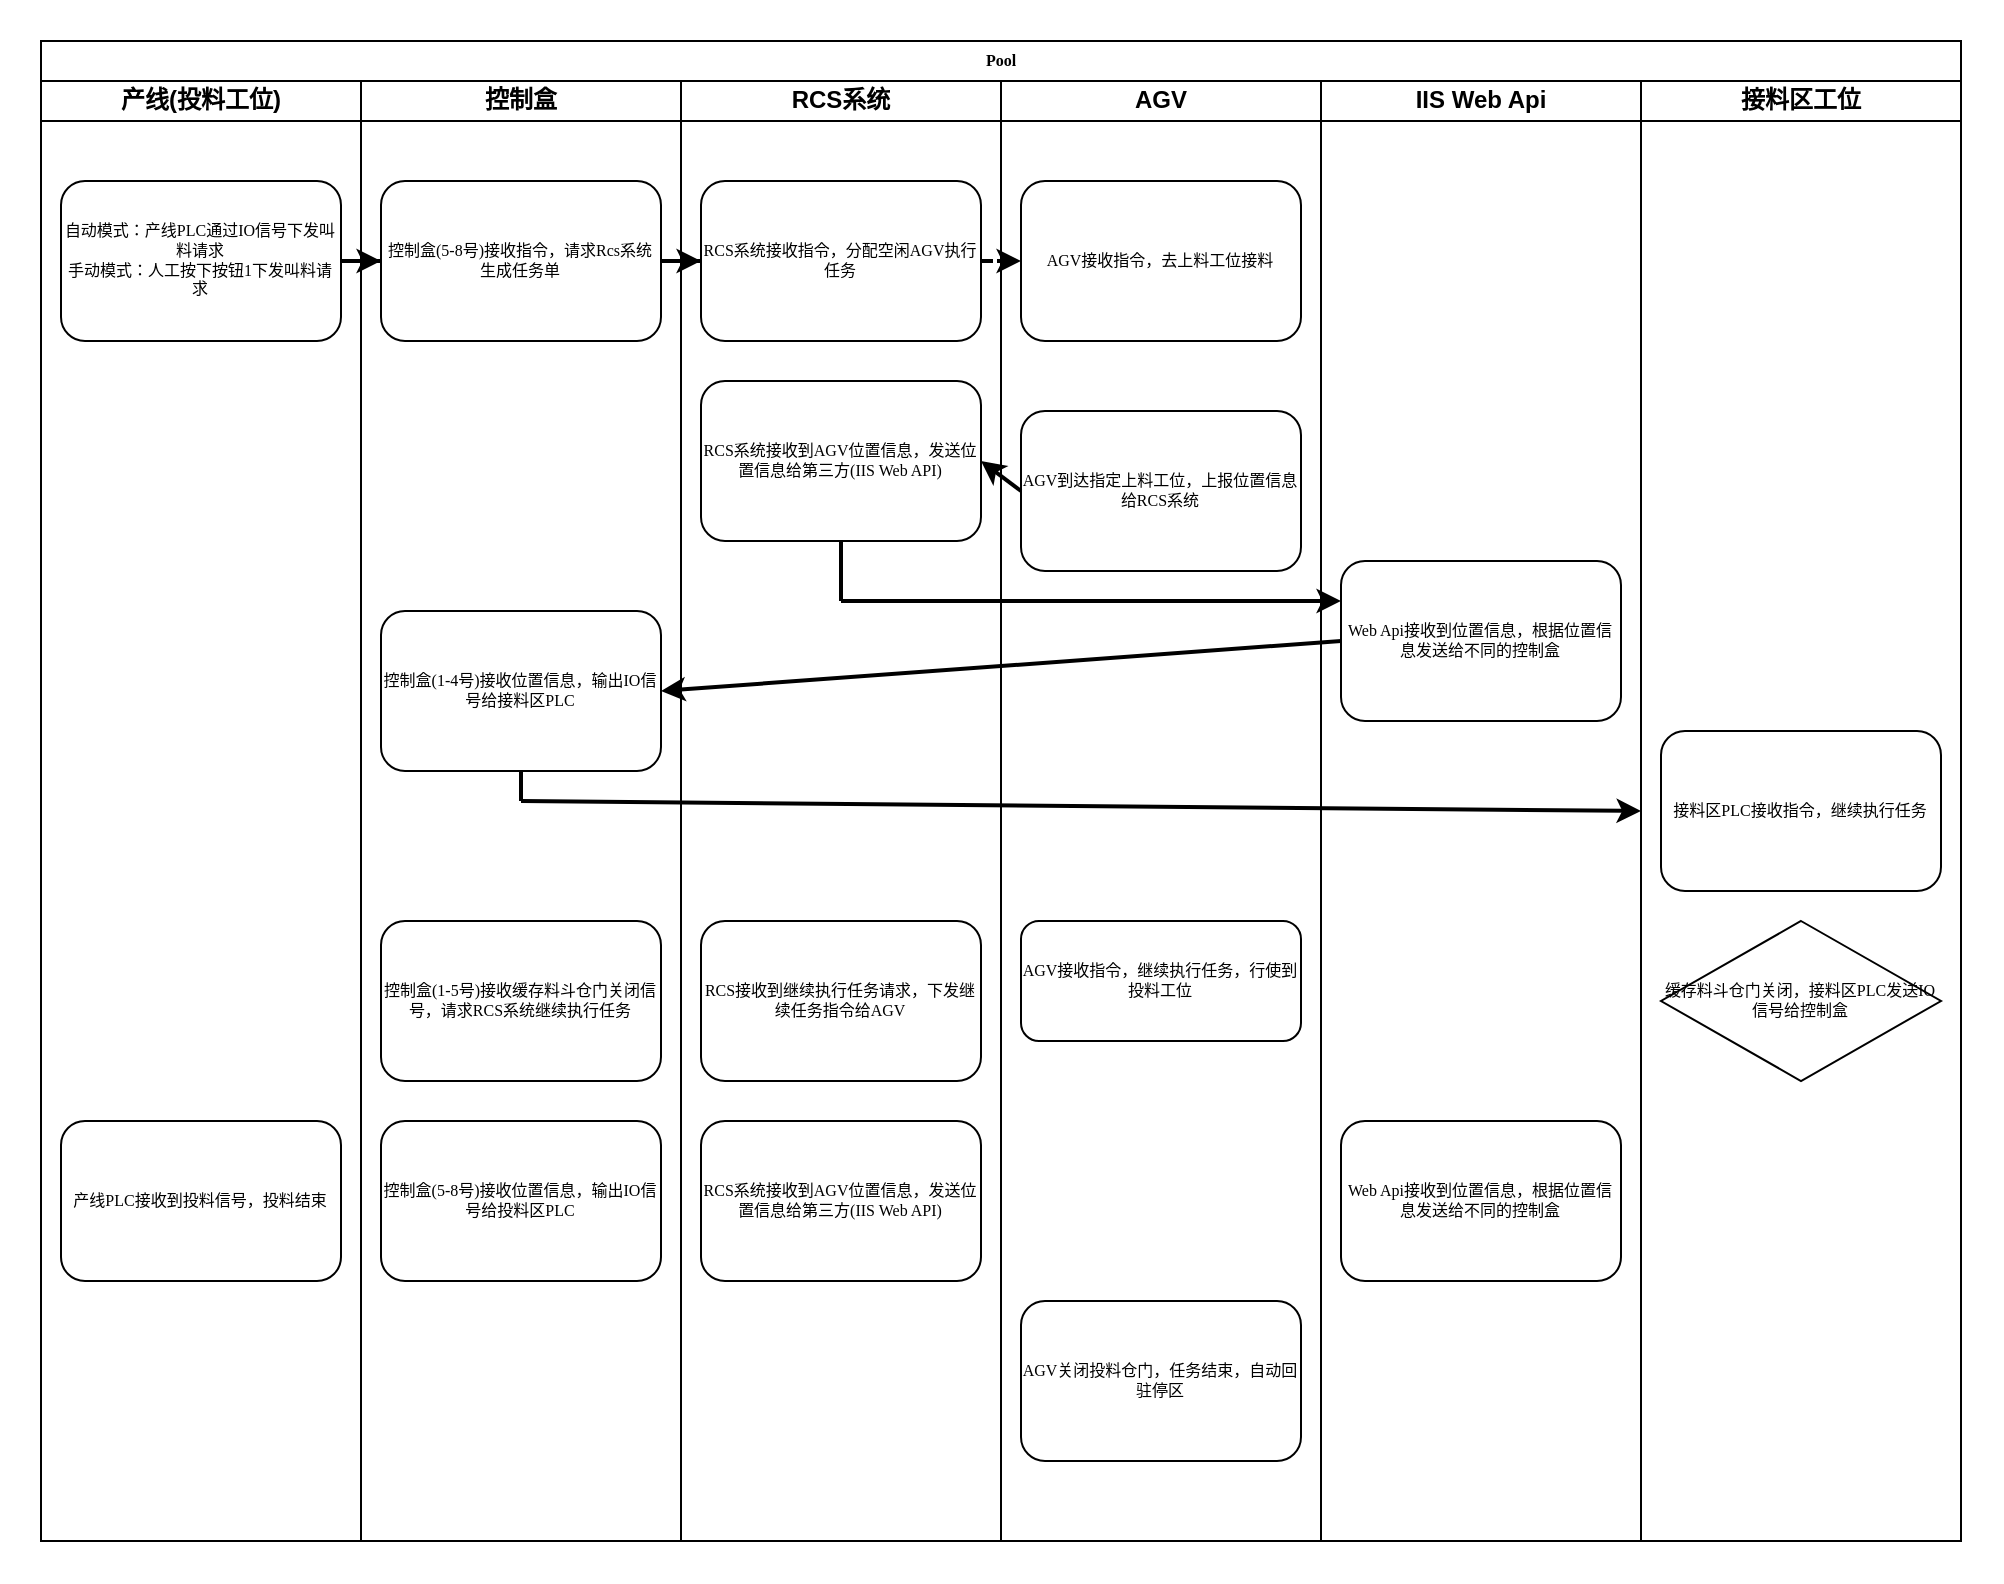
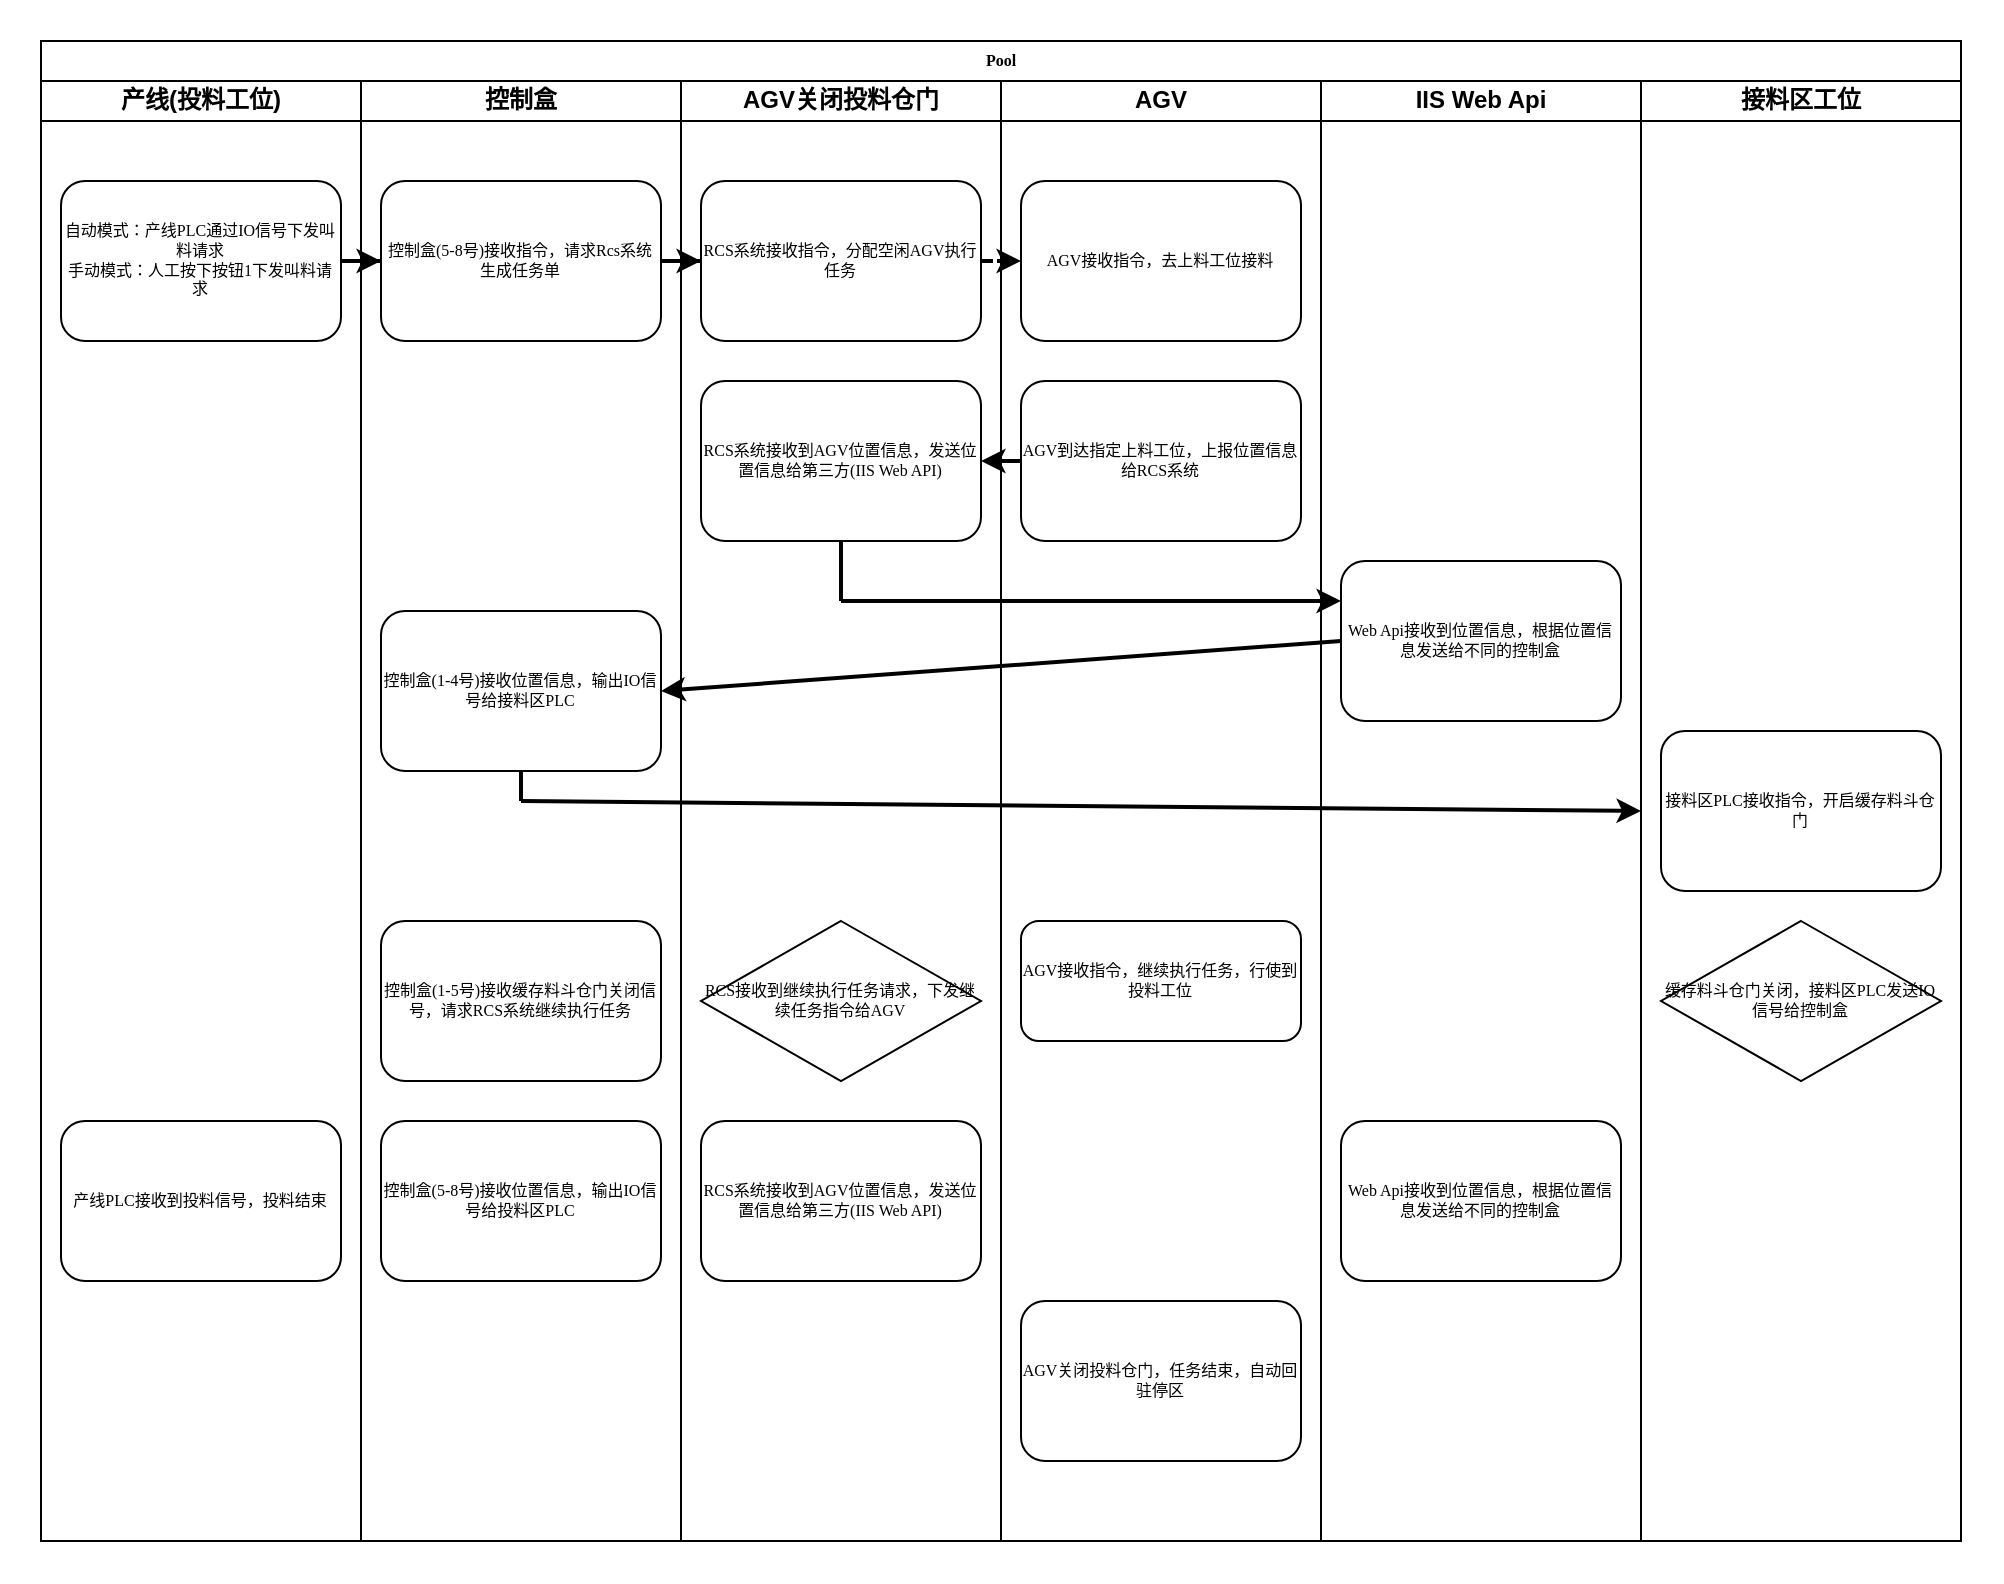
node "RCS系统": label "RCS系统" -> "AGV关闭投料仓门"
node "AGV到达指定上料工位，上报位置信息给RCS系统": moved (1161, 491) -> (1161, 461)
node "接料区PLC接收指令，继续执行任务": label "接料区PLC接收指令，继续执行任务" -> "接料区PLC接收指令，开启缓存料斗仓门"
node "RCS接收到继续执行任务请求，下发继续任务指令给AGV": shape rounded rectangle -> diamond
